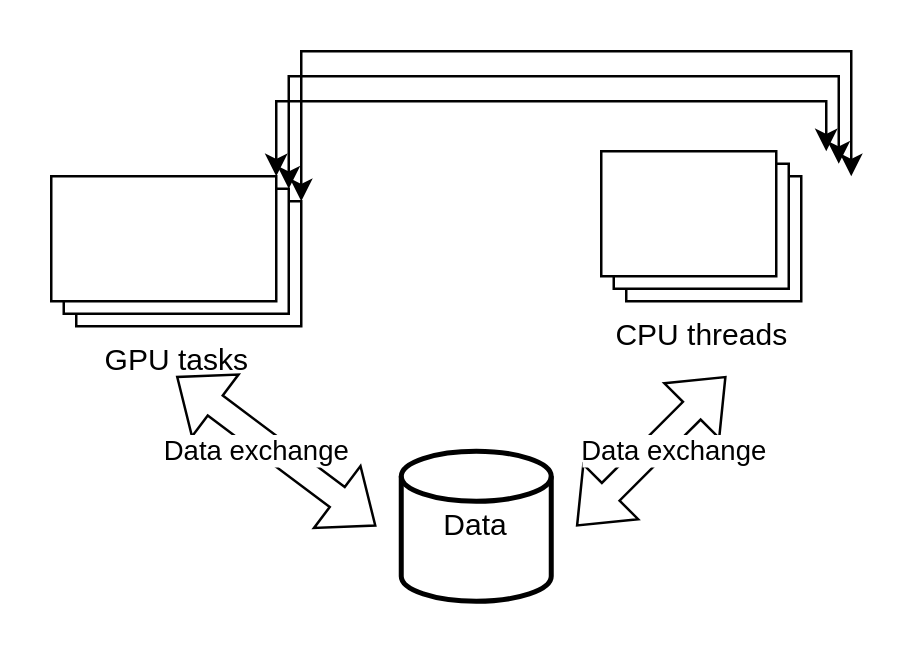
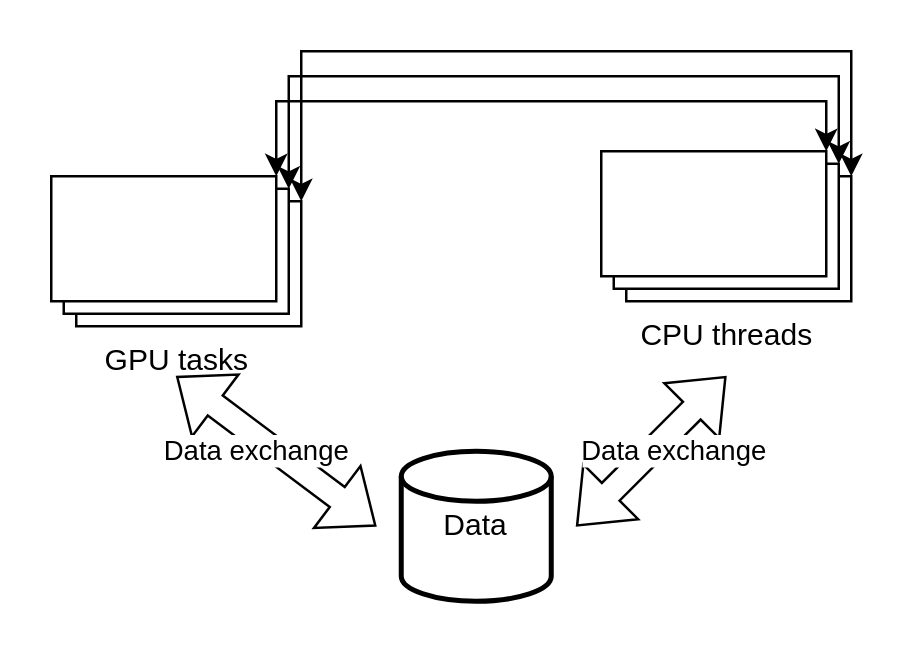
node "CPU threads": size 200x150 -> 250x150
